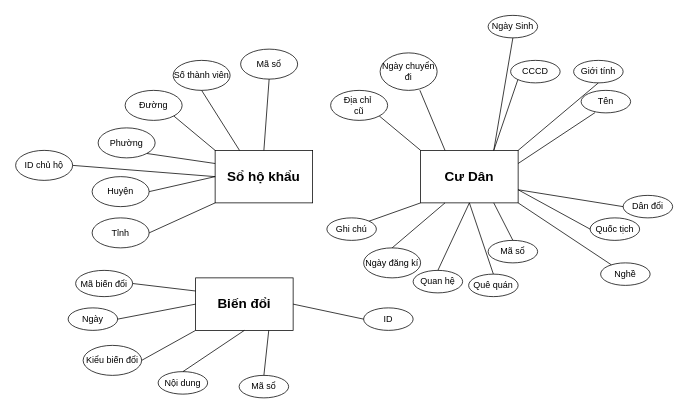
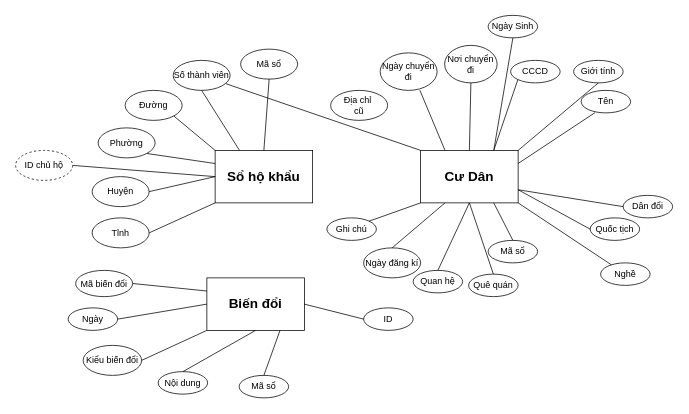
node "Nơi chuyển đi": added
edge "Nơi chuyển đi" -- "Cư Dân": added
edge "Địa chỉ cũ" -- "Cư Dân": now "Số thành viên" -- "Cư Dân"
node "ID chủ hộ": style solid -> dashed
node "Biến đổi": moved (244, 304) -> (255, 304)
